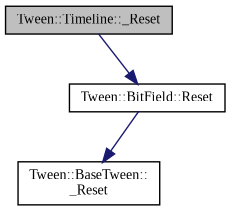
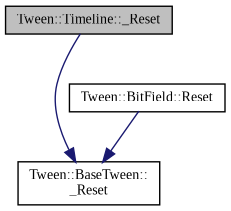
edge "Tween::Timeline::_Reset" -> "Tween::BitField::Reset": now "Tween::Timeline::_Reset" -> "Tween::BaseTween:: _Reset"
